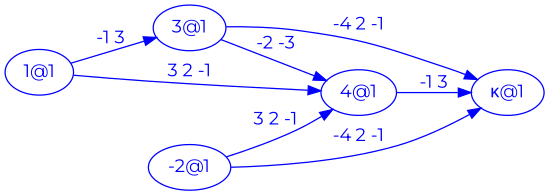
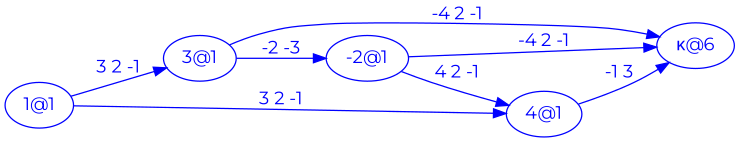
edge "1@1" -> "3@1": label "-1 3" -> "3 2 -1"
edge "3@1" -> "4@1": now "3@1" -> "-2@1"
node "κ@1": label "κ@1" -> "κ@6"
edge "-2@1" -> "4@1": label "3 2 -1" -> "4 2 -1"
